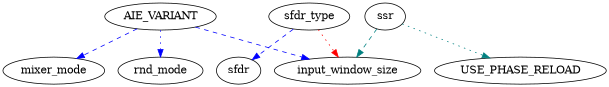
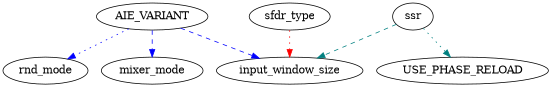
node "sfdr": removed
